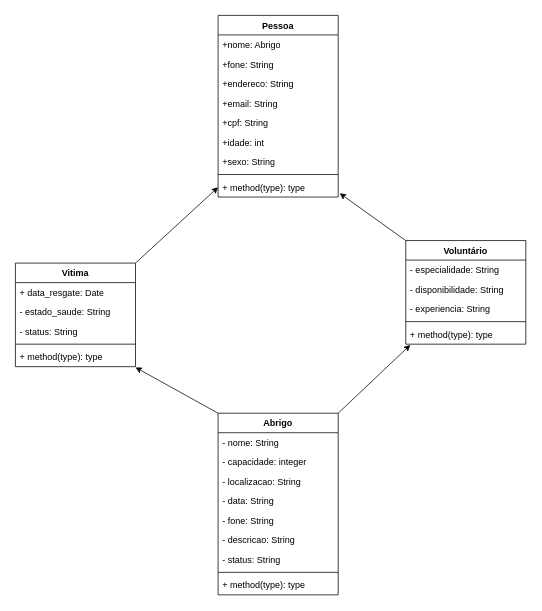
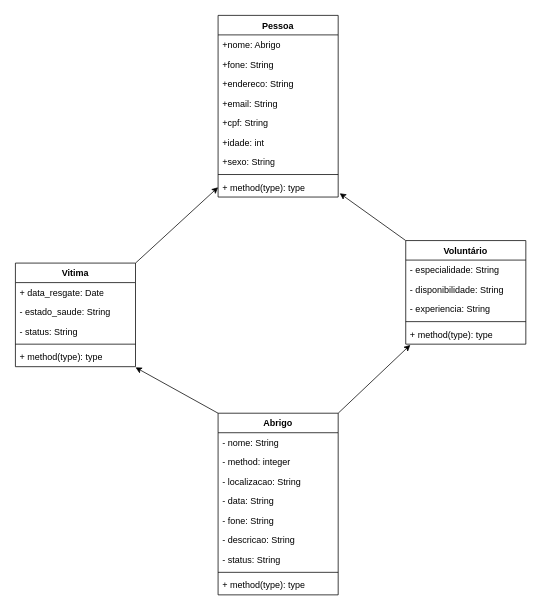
node "- capacidade: integer": label "- capacidade: integer" -> "- method: integer"
